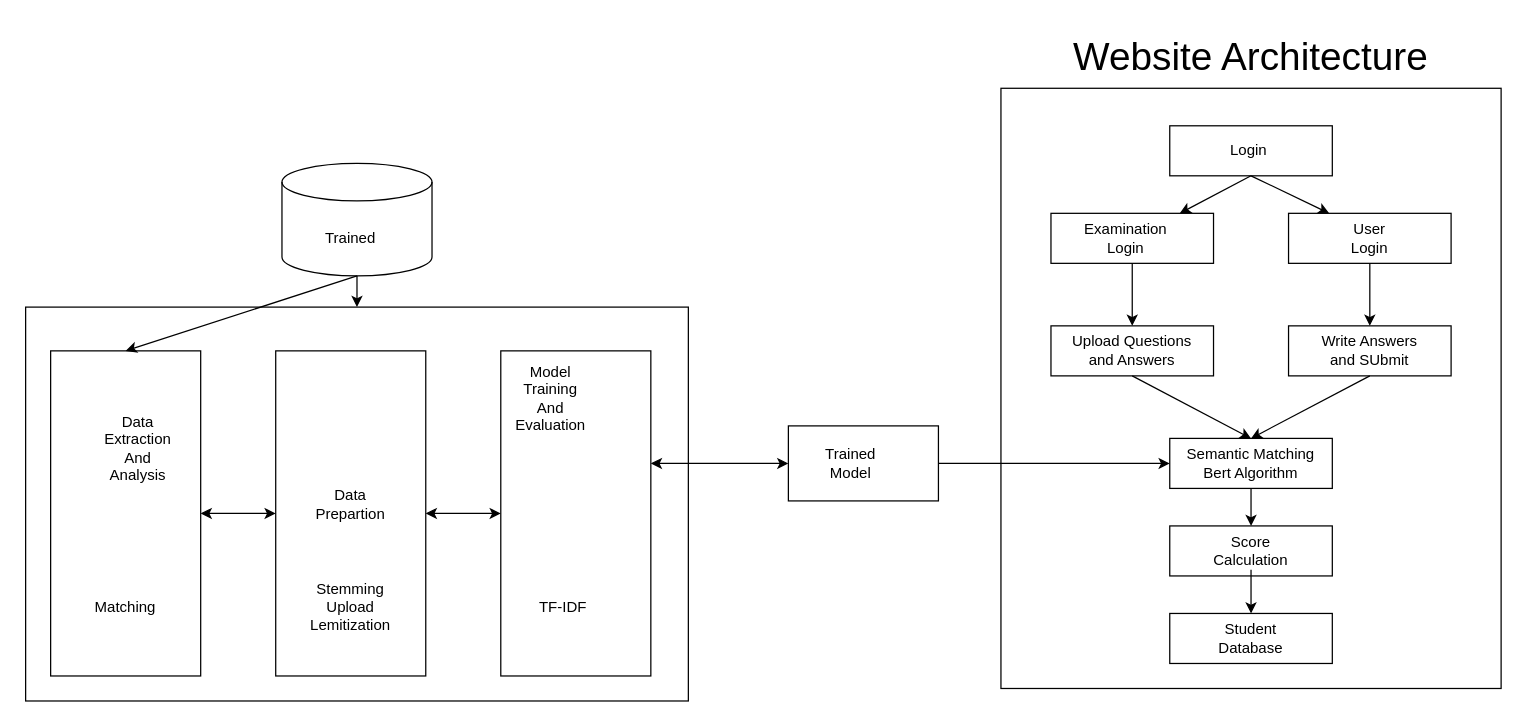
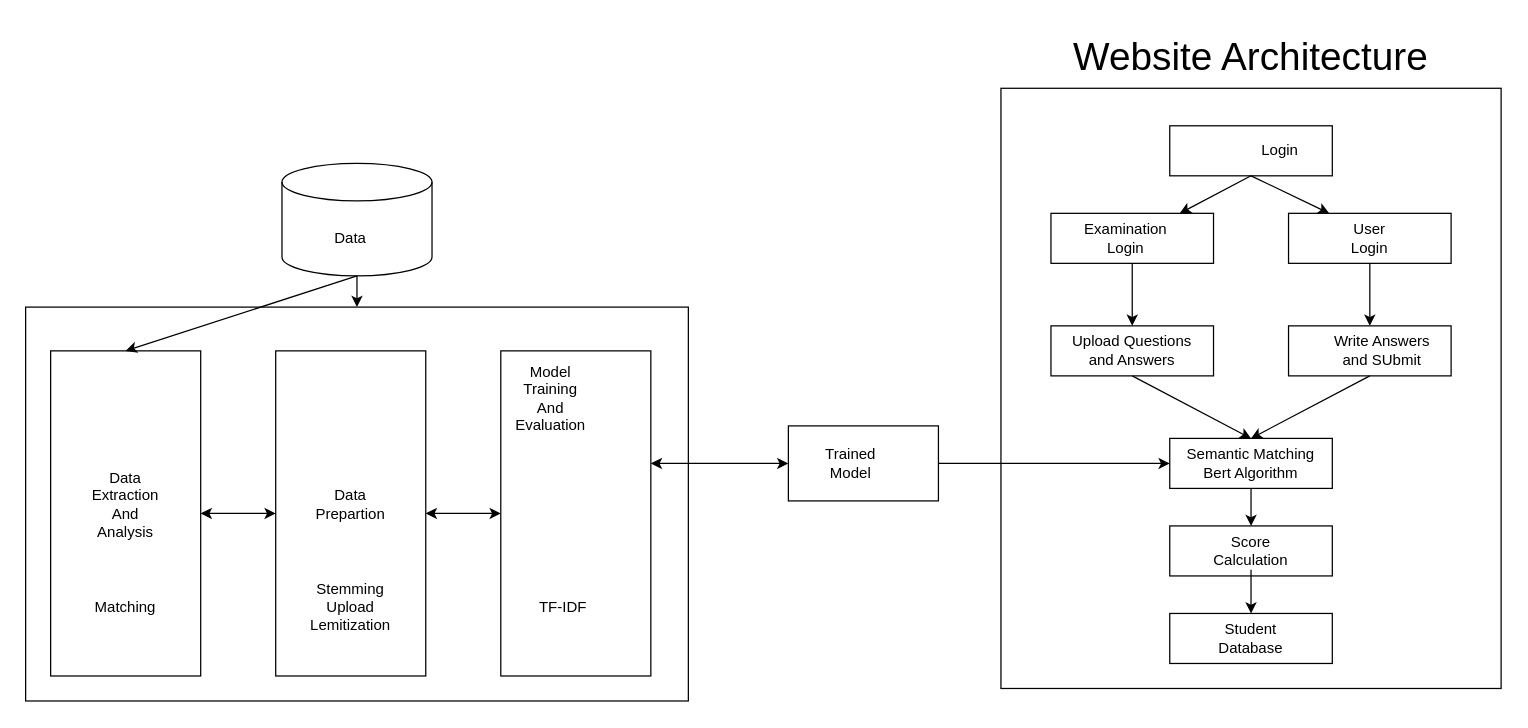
node "Login": moved (1251, 151) -> (1282, 151)
node "Trained": label "Trained" -> "Data"
node "Write Answers and SUbmit": moved (1369, 351) -> (1382, 351)
node "Data Extraction And Analysis": moved (138, 448) -> (126, 504)
